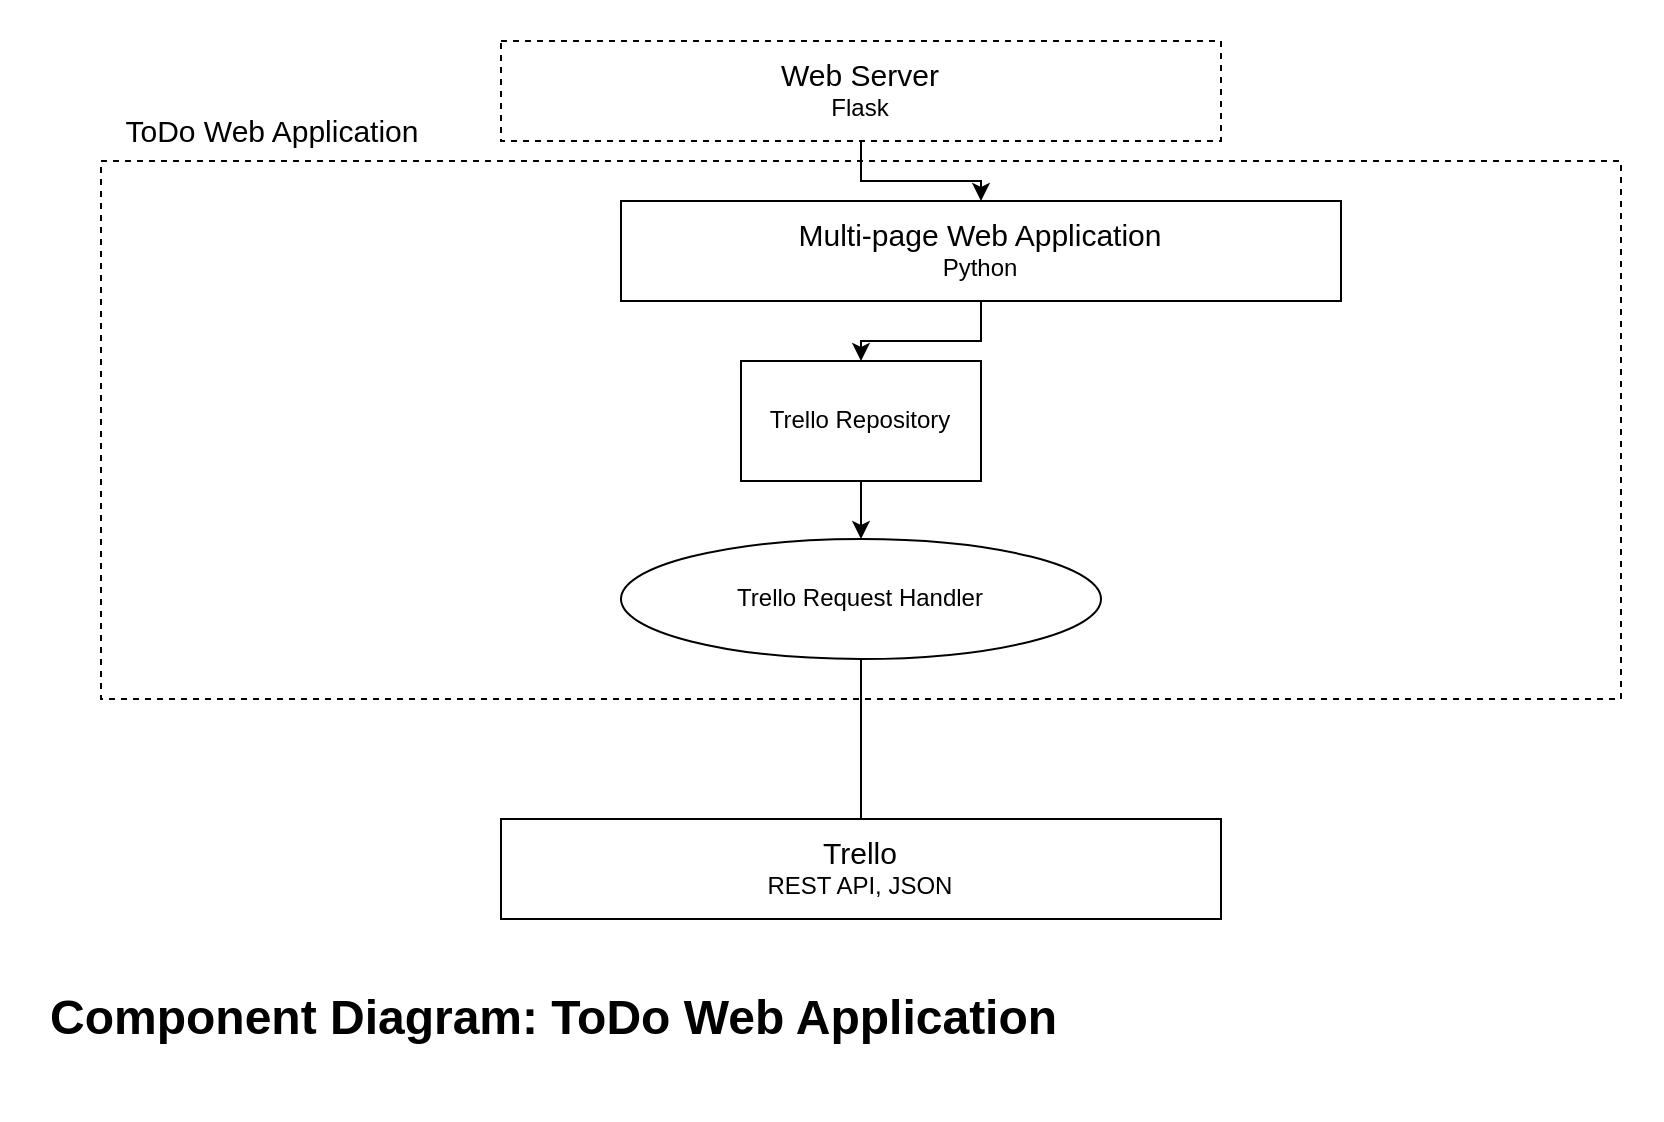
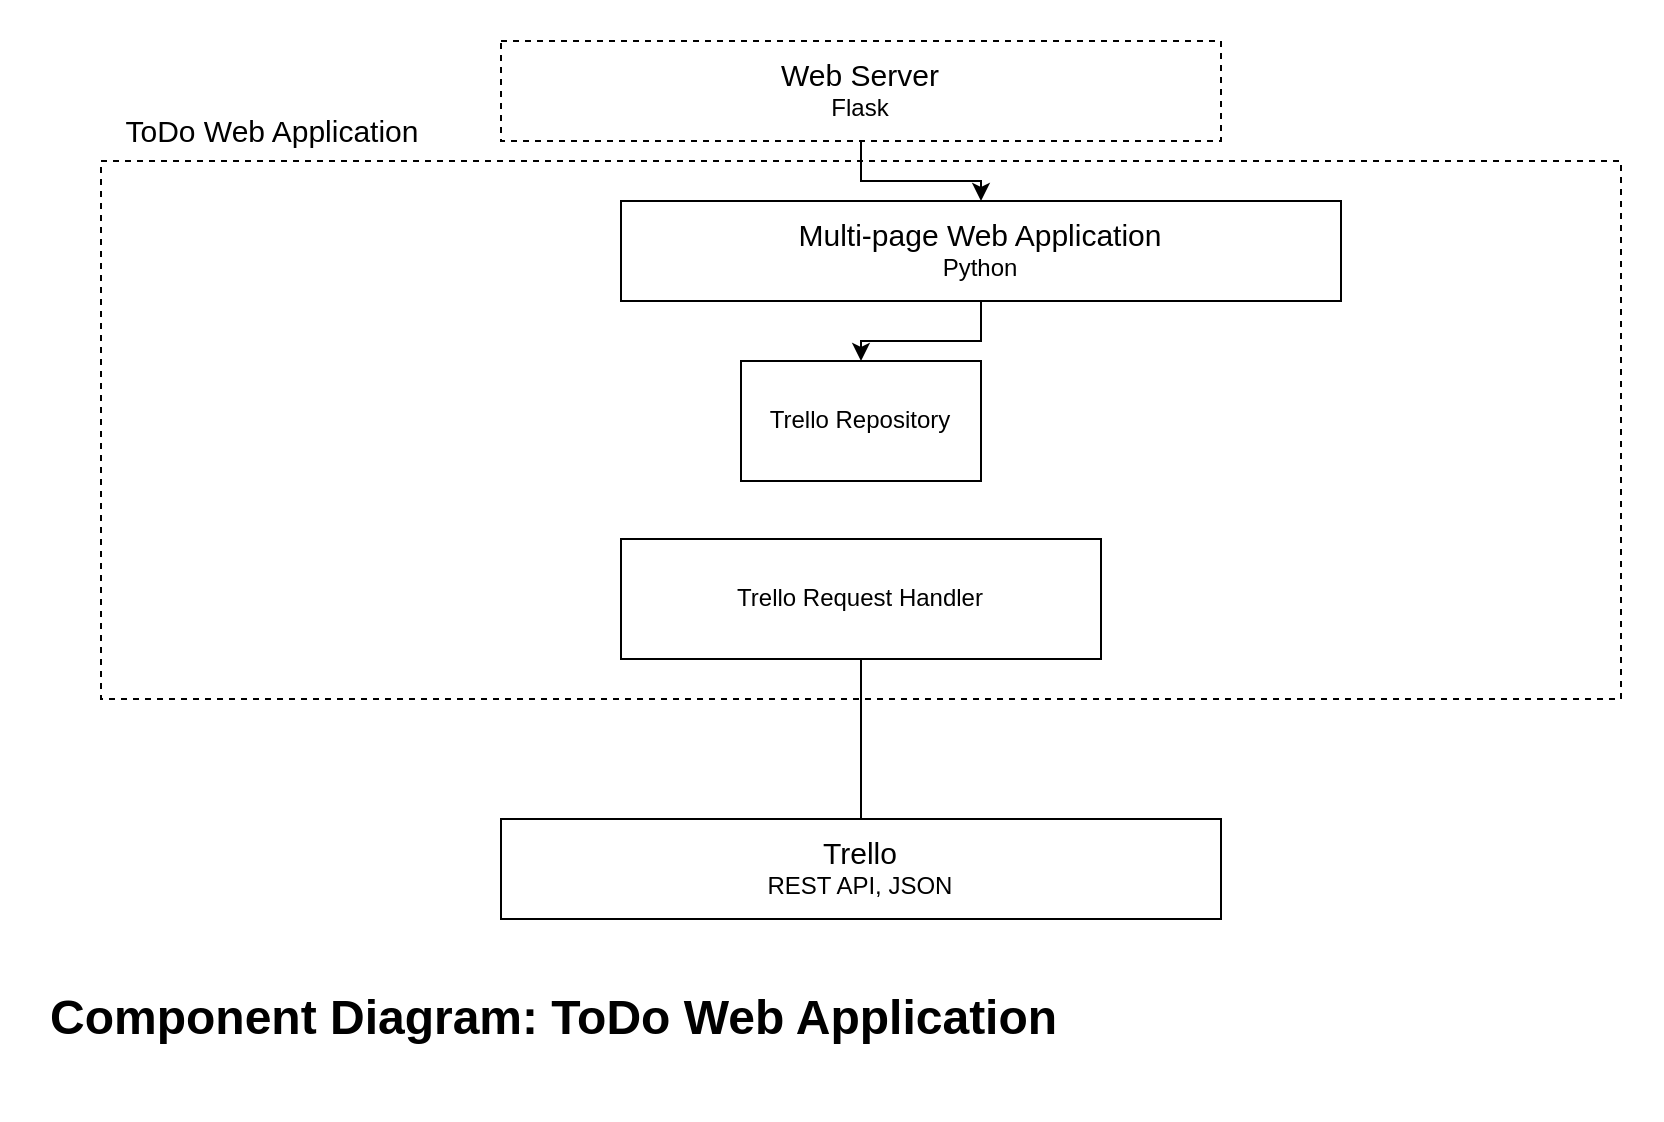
edge "Trello Repository" -> "Trello Request Handler": removed
node "Trello Request Handler": shape ellipse -> rectangle
